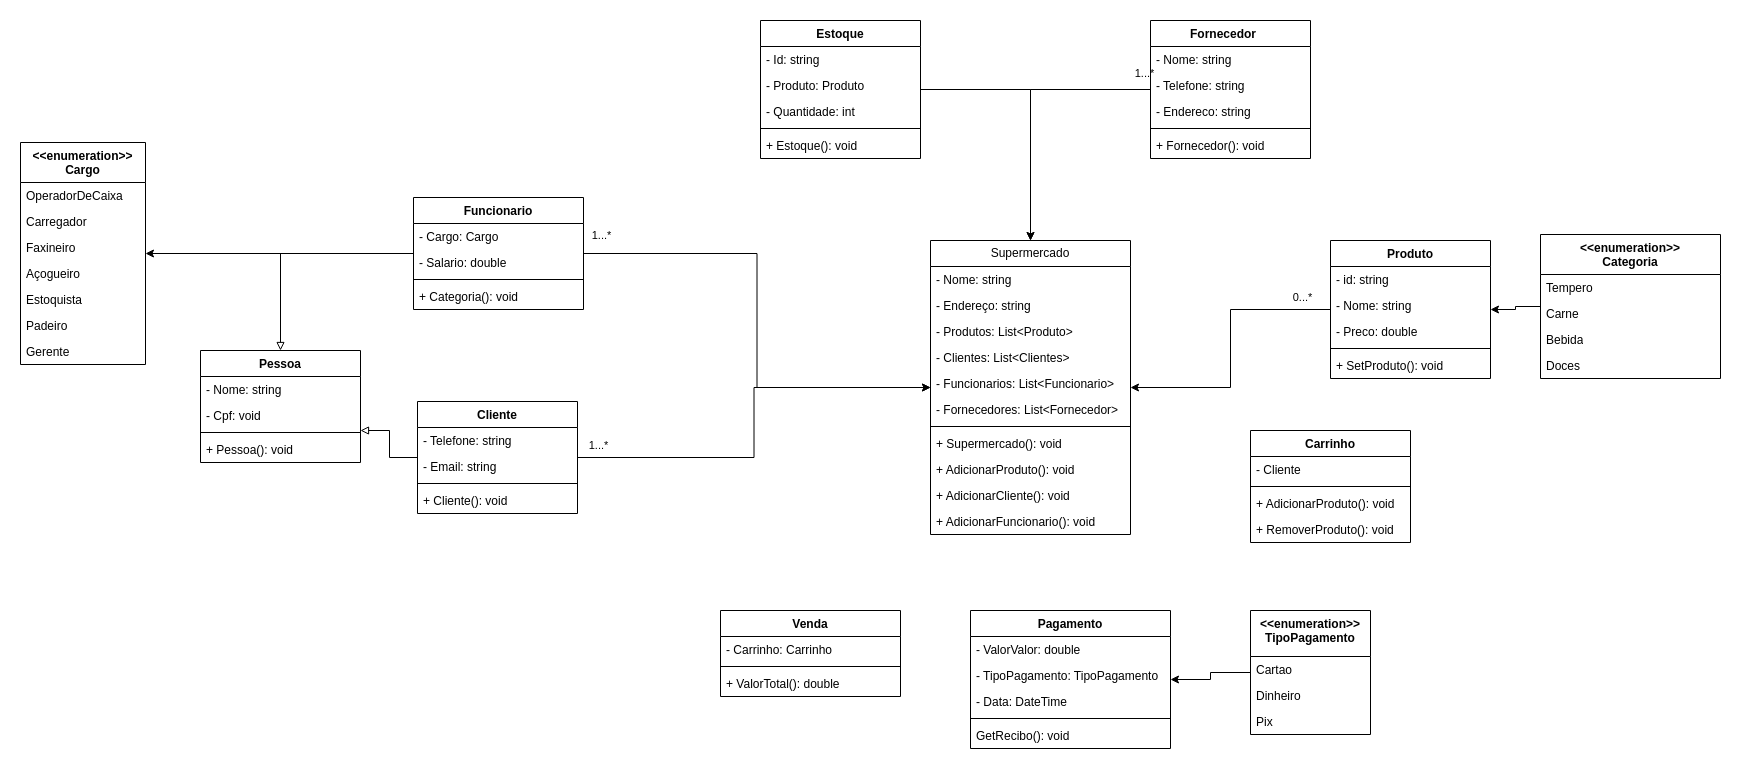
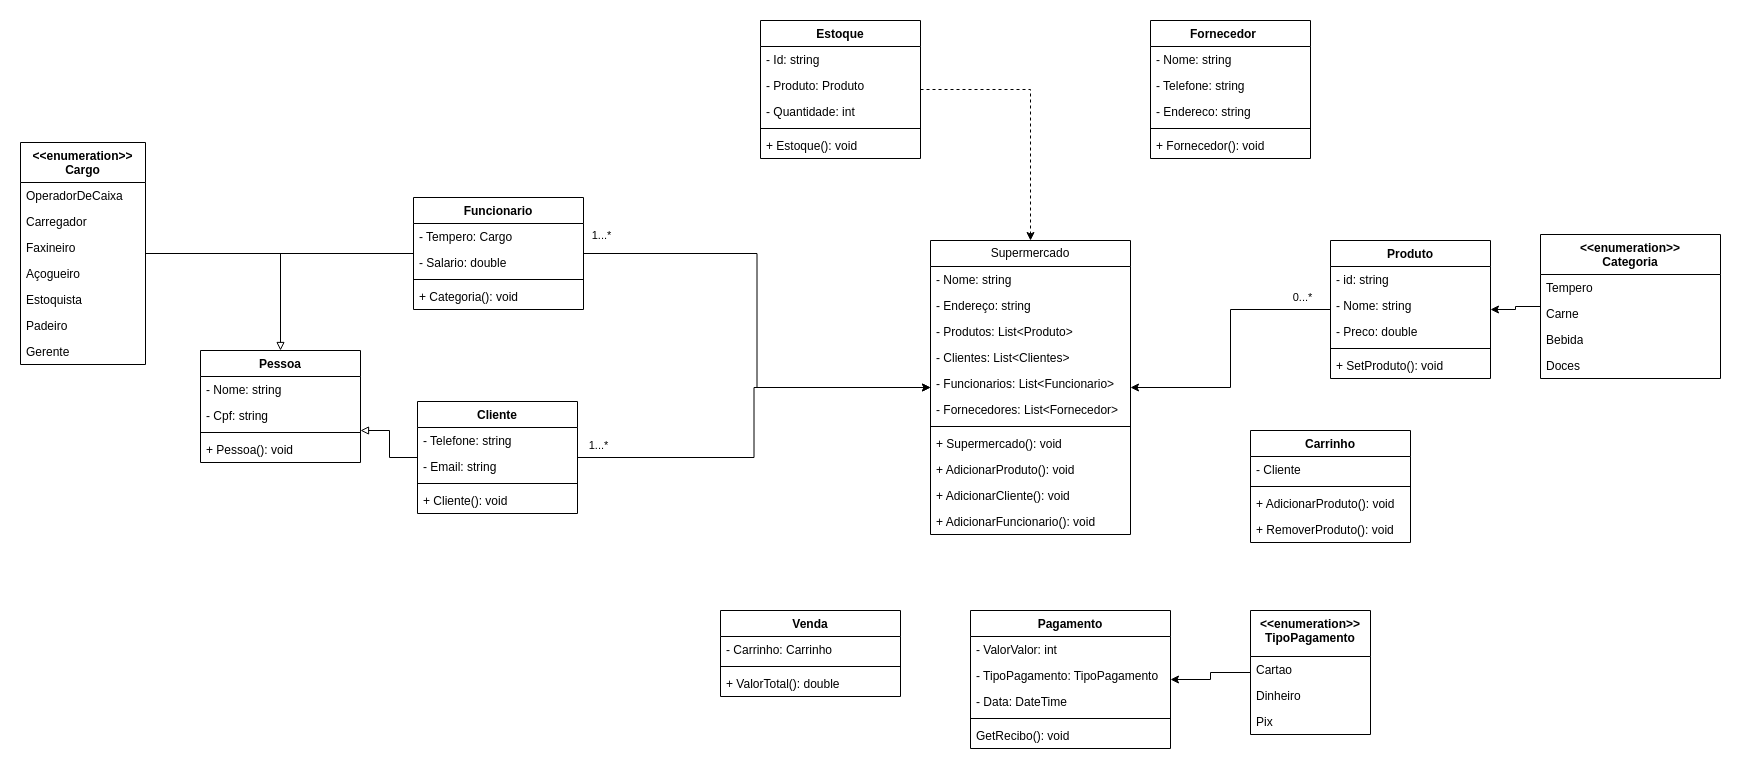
edge "Estoque" -> "Supermercado": style solid -> dashed
edge "Fornecedor" -> "Supermercado": removed, label "1...*"
node "- Cargo: Cargo": label "- Cargo: Cargo" -> "- Tempero: Cargo"
edge "Funcionario" -> "<<enumeration>> Cargo": arrowhead classic -> none
node "- Cpf: void": label "- Cpf: void" -> "- Cpf: string"
node "- ValorValor: double": label "- ValorValor: double" -> "- ValorValor: int"
